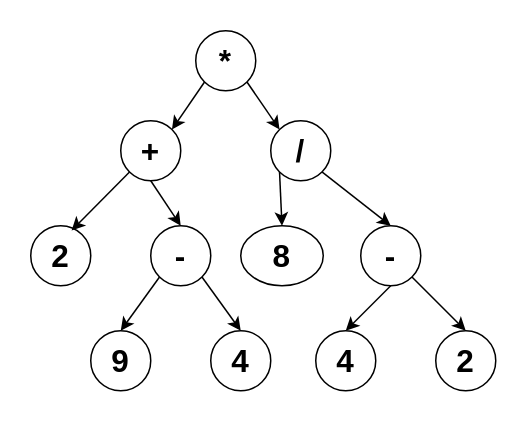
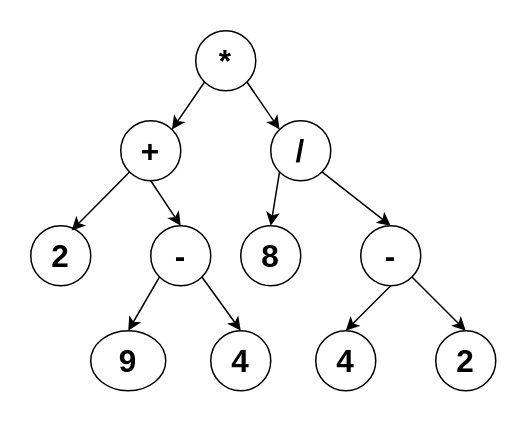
node "8": size 83x60 -> 60x60
node "9": size 60x60 -> 75x60
